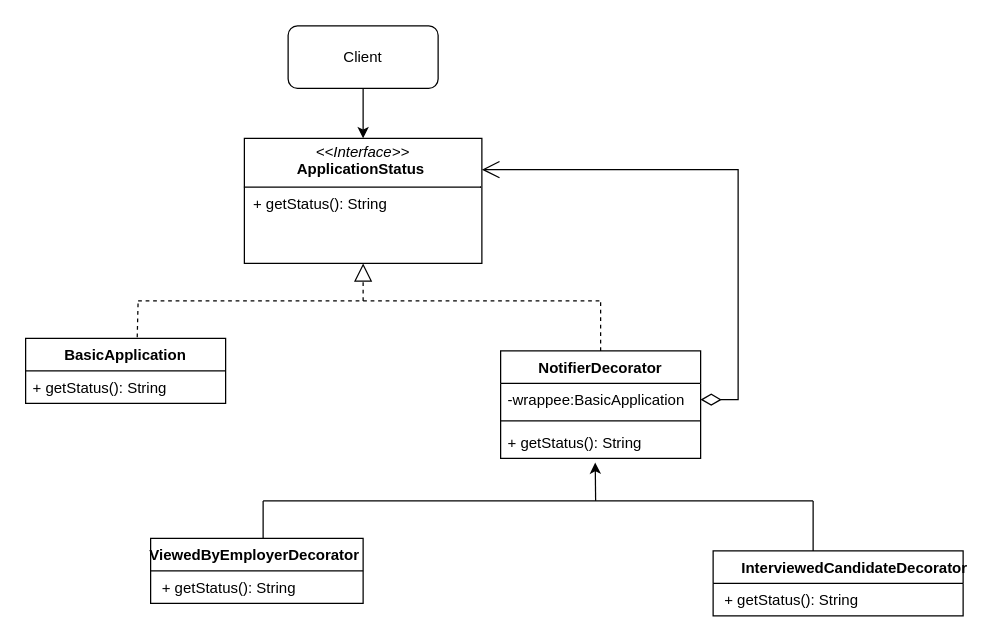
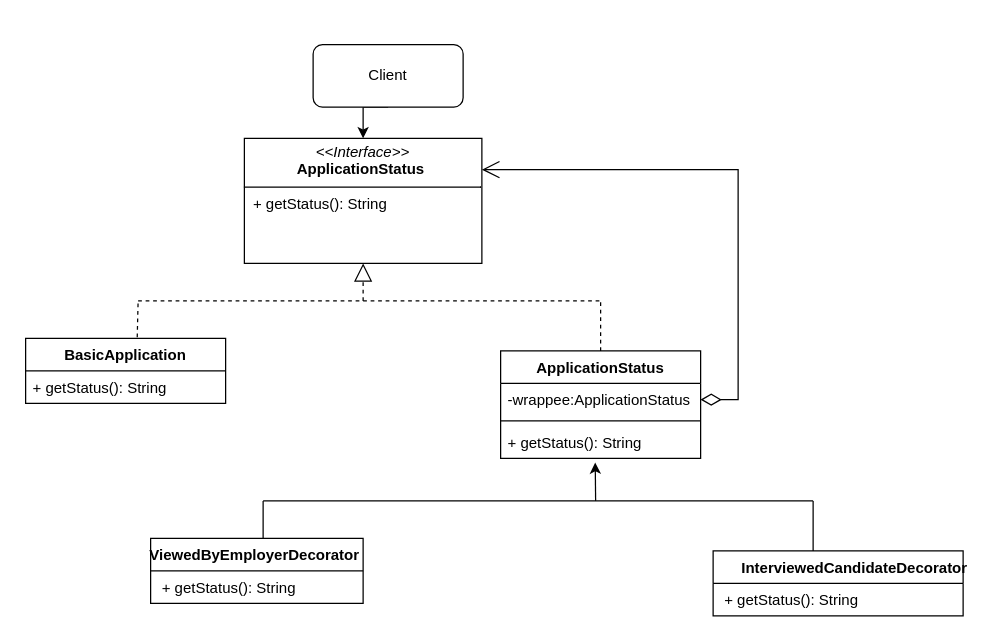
node "Client": moved (363, 57) -> (388, 76)
node "NotifierDecorator": label "NotifierDecorator" -> "ApplicationStatus"
node "-wrappee:BasicApplication": label "-wrappee:BasicApplication" -> "-wrappee:ApplicationStatus"
